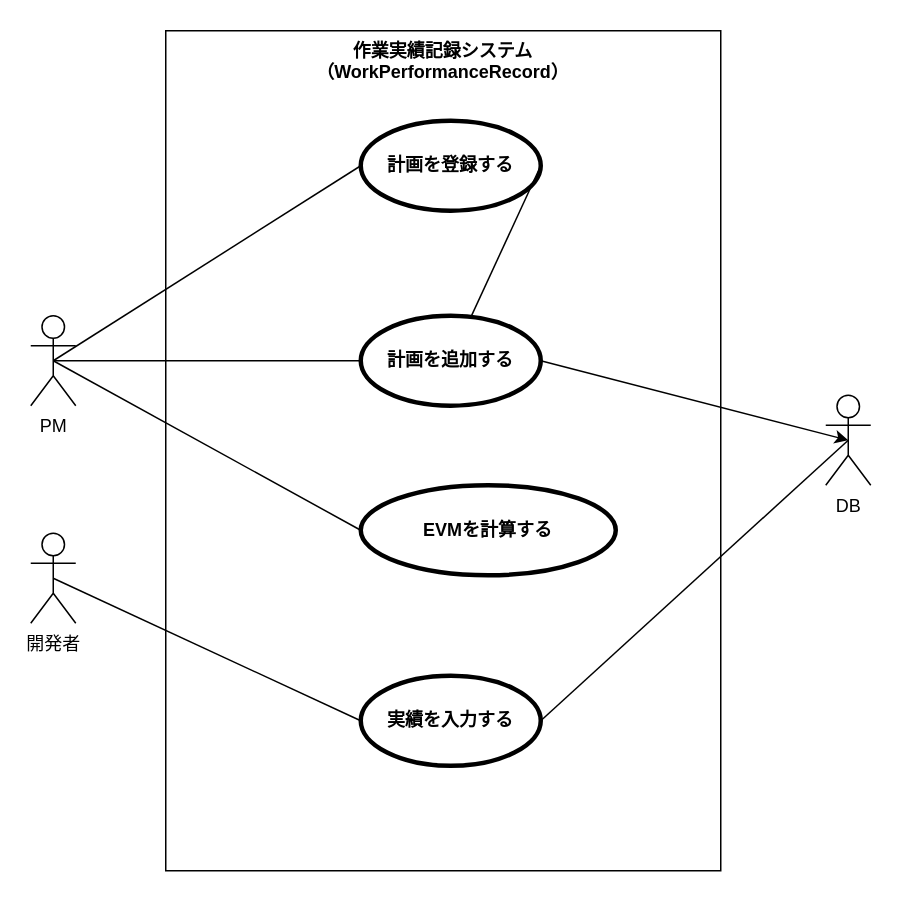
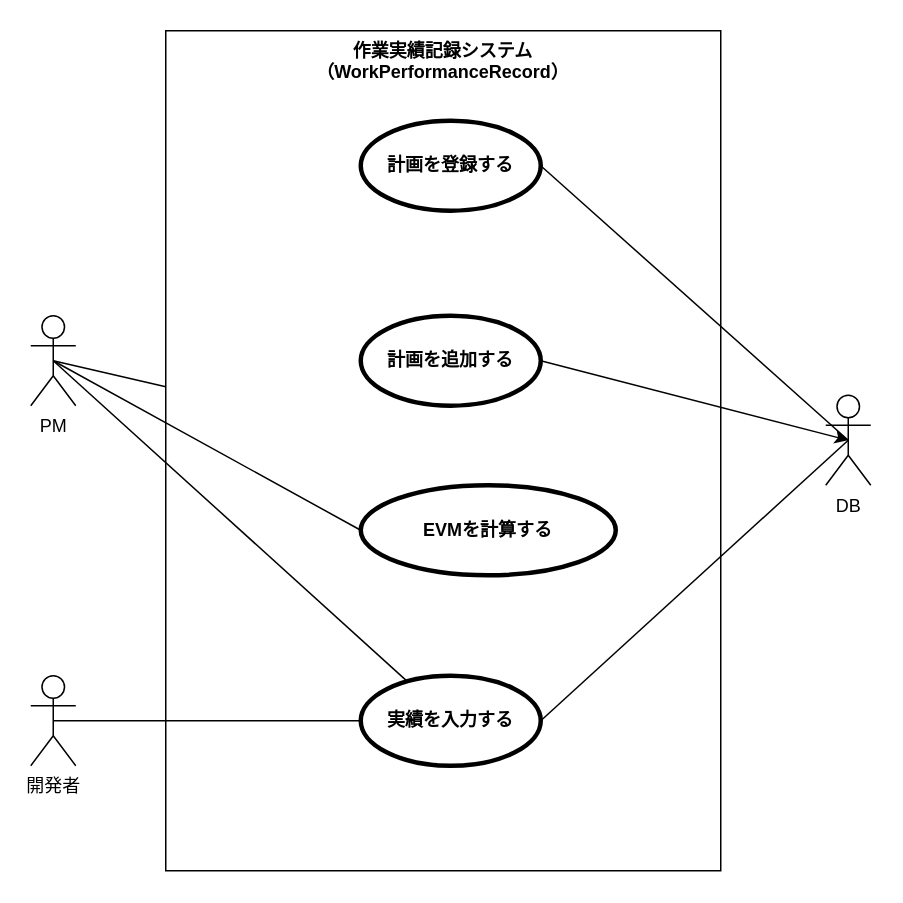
edge "計画を登録する" -- "計画を追加する": now "計画を登録する" -- "DB"
edge "計画を登録する" -- "PM": now "実績を入力する" -- "PM"
edge "PM" -- "計画を追加する": now "PM" -- "作業実績記録システム （WorkPerformanceRecord）"
node "開発者": moved (53, 578) -> (53, 721)
